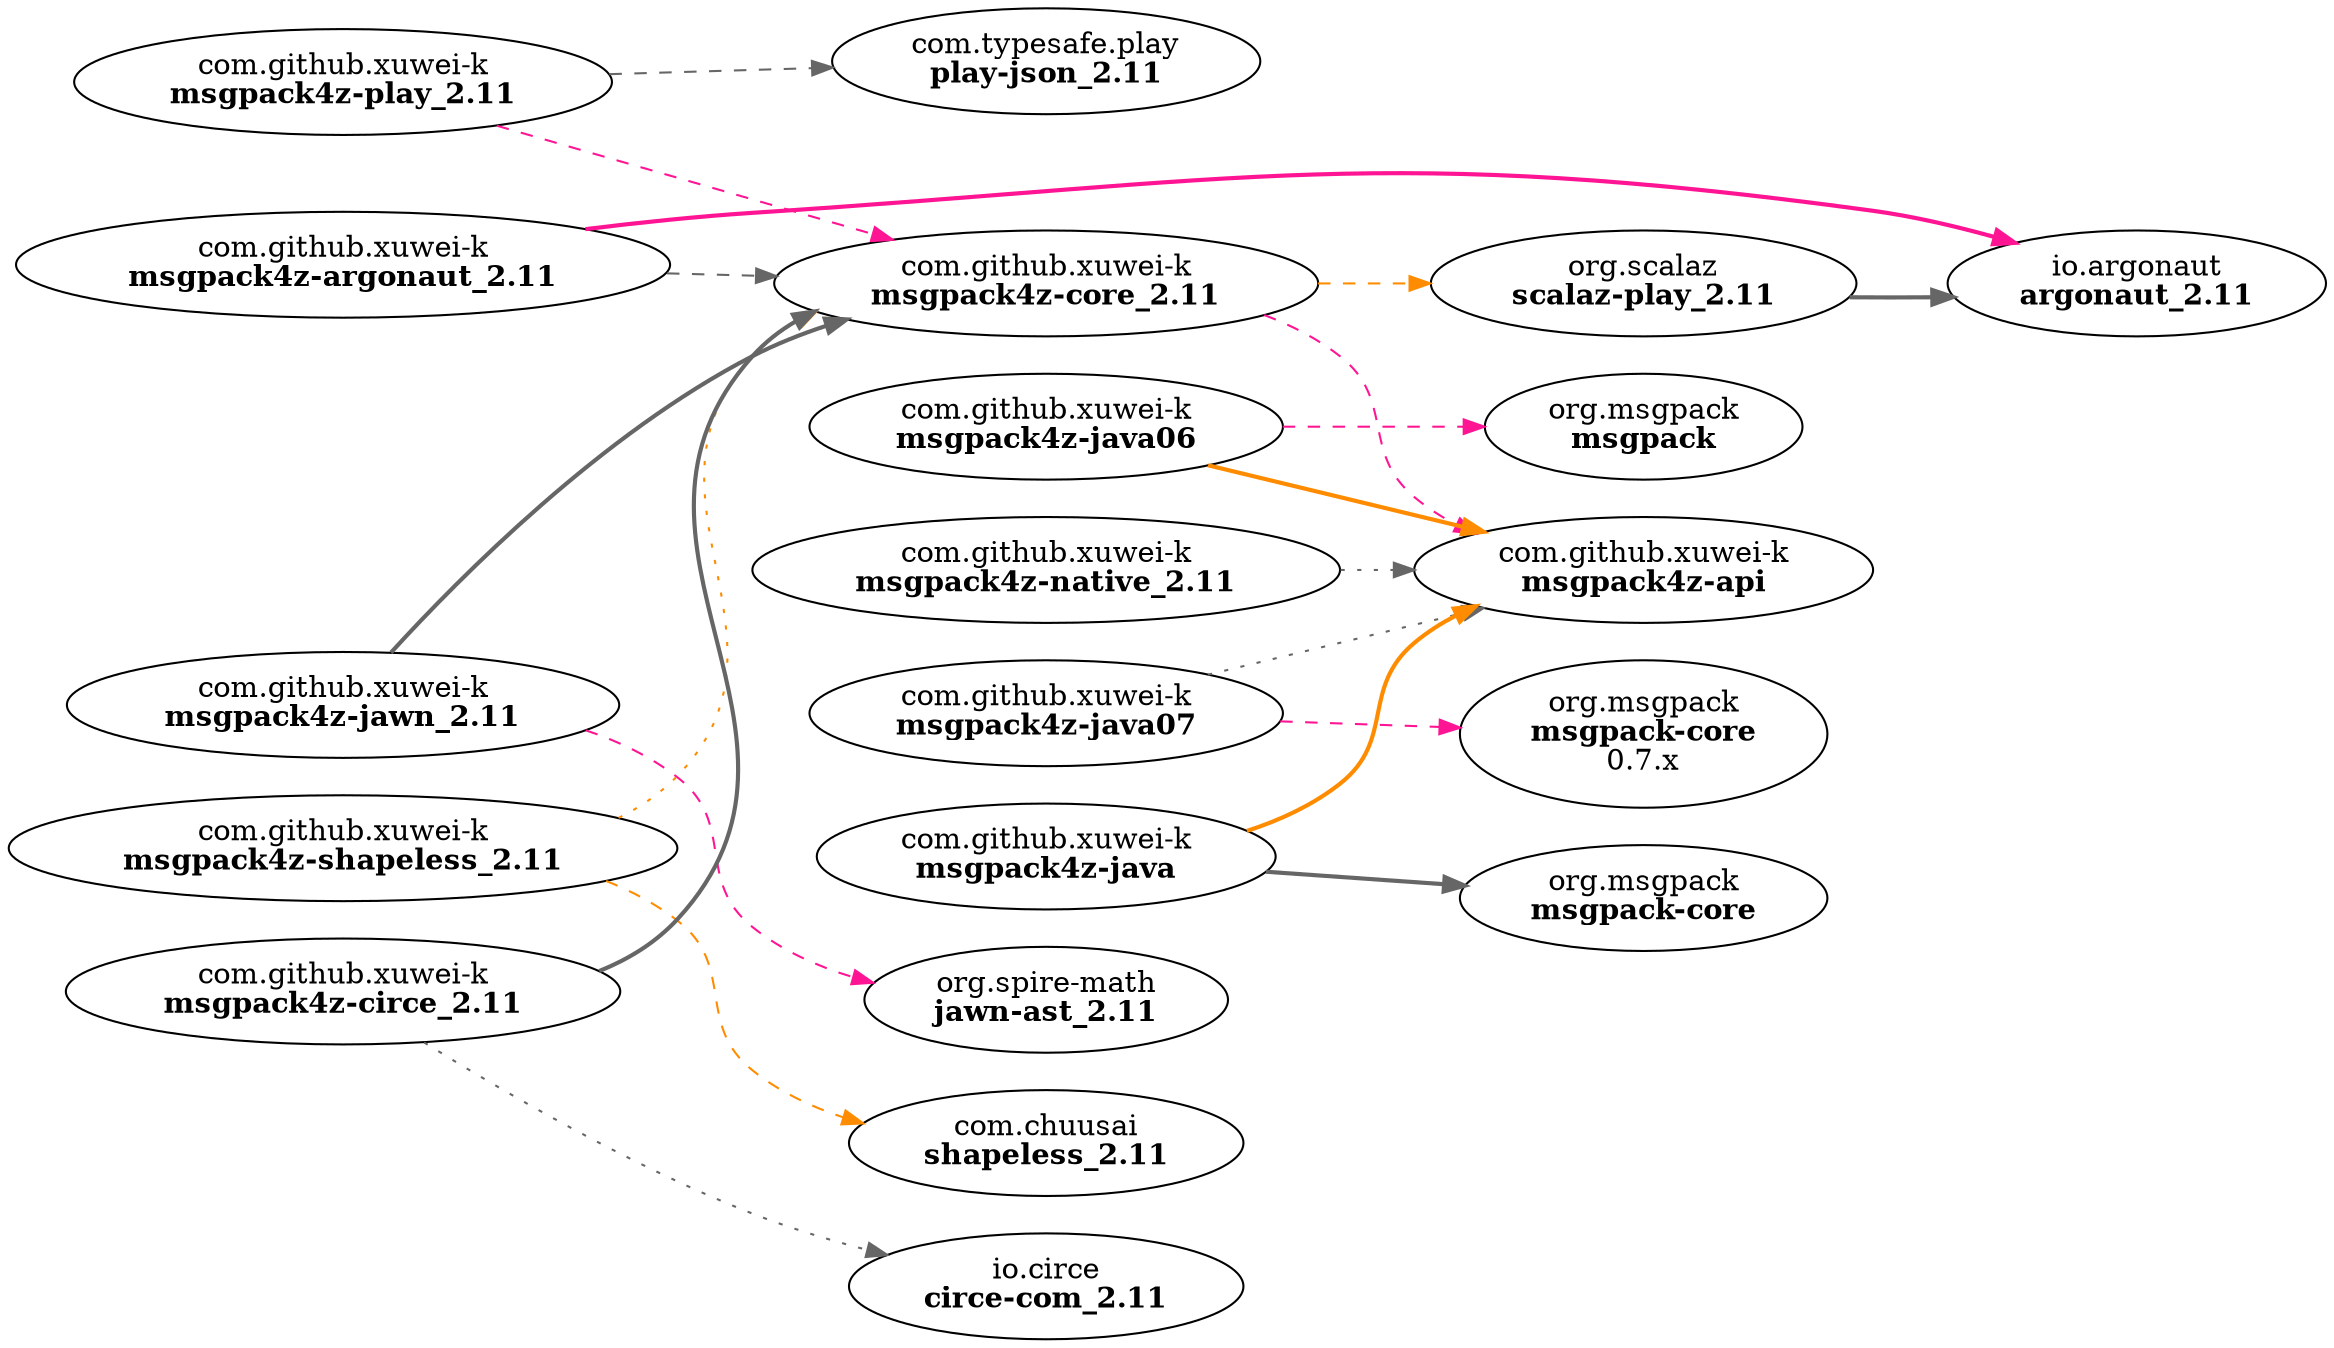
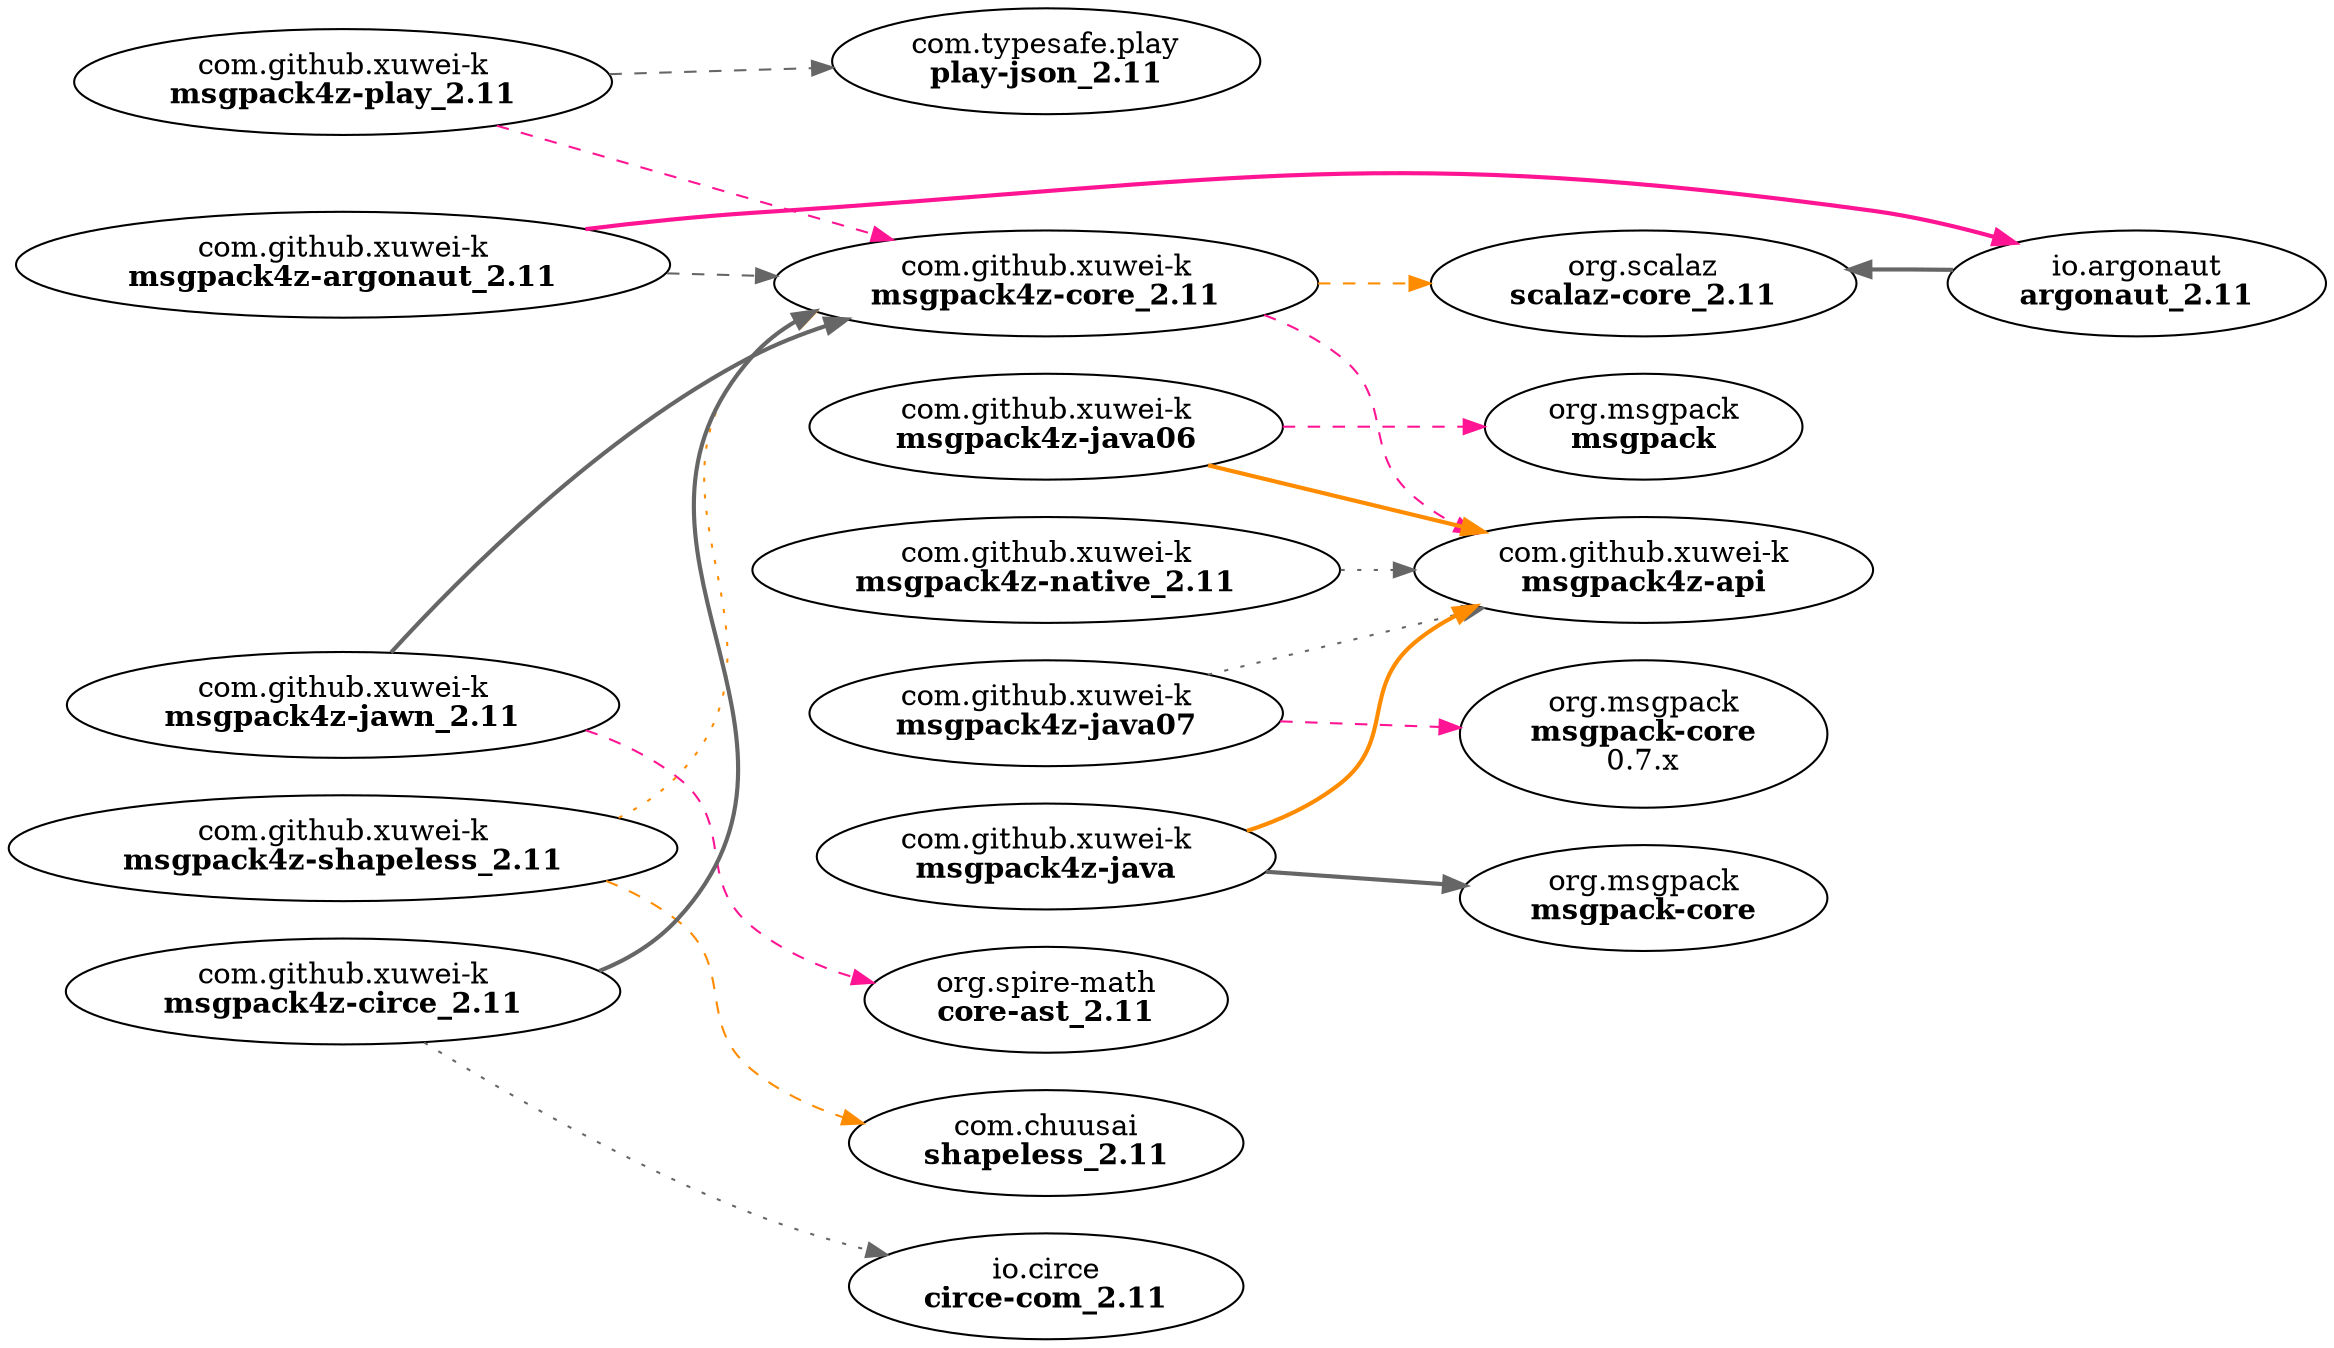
node "org.scalaz": text "scalaz-play_2.11" -> "scalaz-core_2.11"
edge "org.scalaz" -> "io.argonaut": reversed
node "org.spire-math": text "jawn-ast_2.11" -> "core-ast_2.11"
